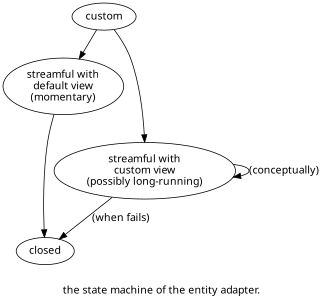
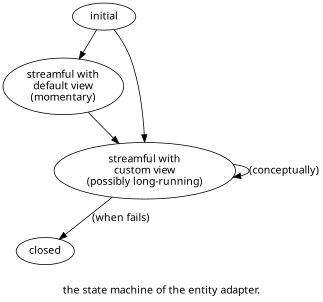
node "custom": label "custom" -> "initial"
edge "streamful with default view (momentary)" -> "closed": now "streamful with default view (momentary)" -> "streamful with custom view (possibly long-running)"
